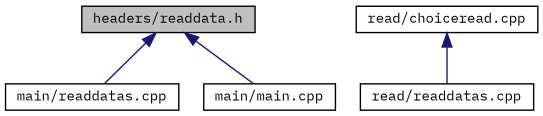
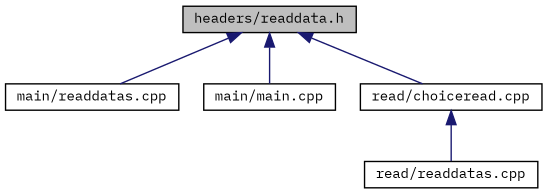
edge "read/choiceread.cpp" -> "headers/readdata.h": added
